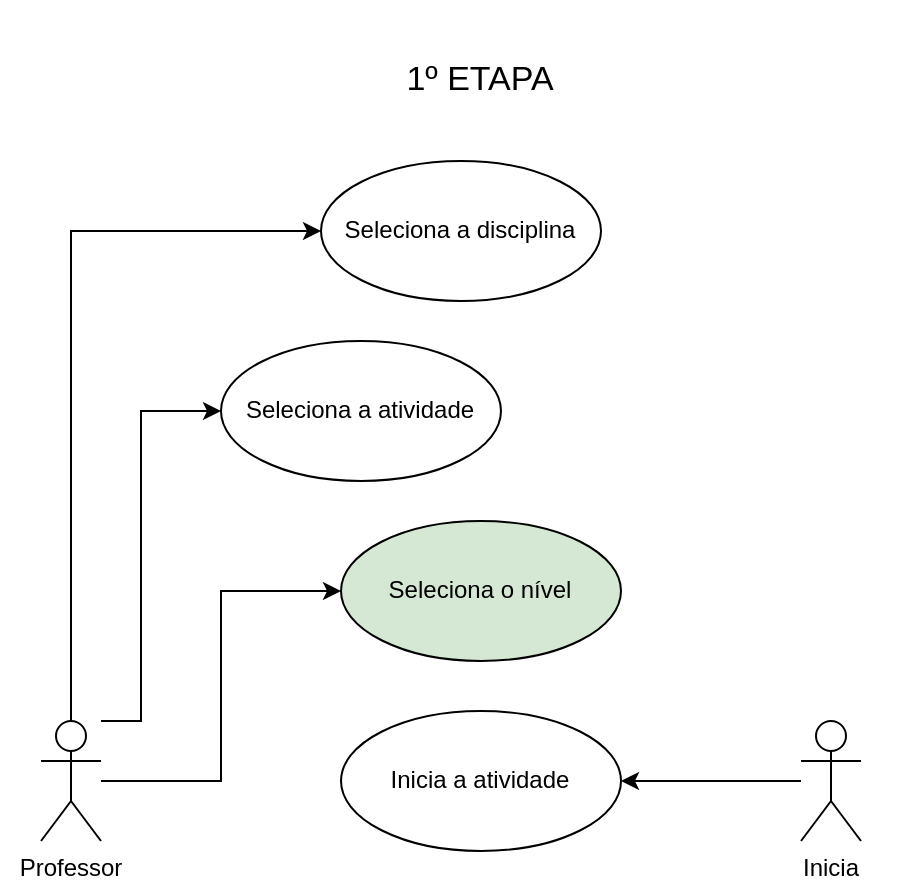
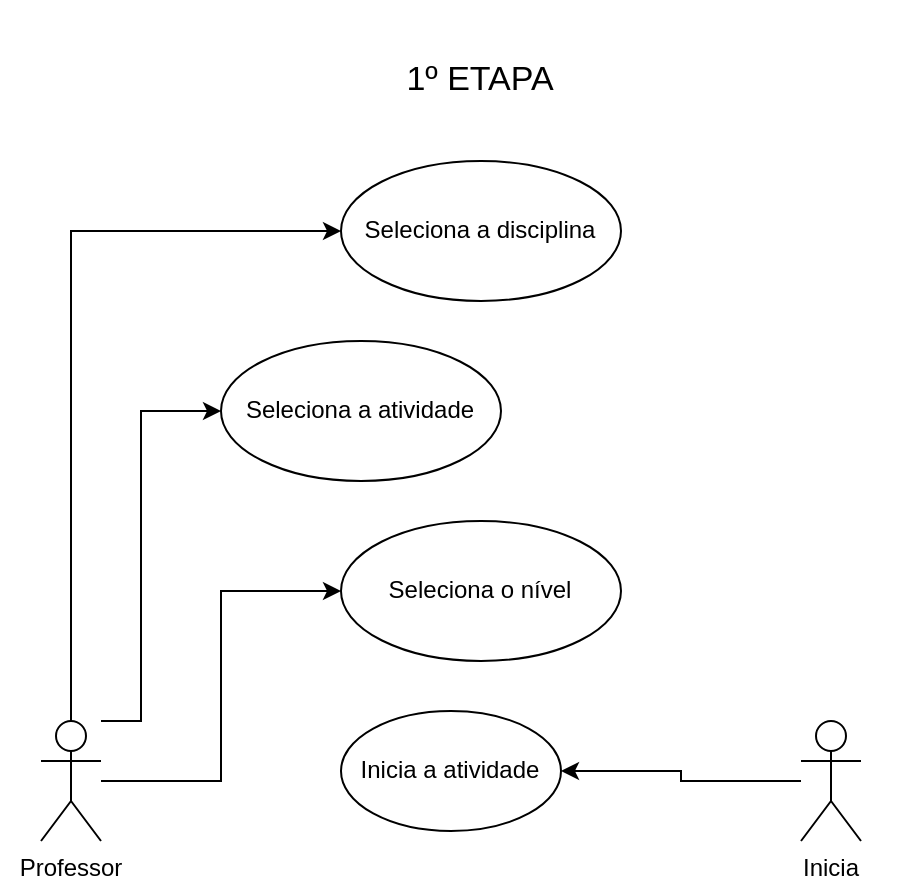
node "Seleciona a disciplina": moved (461, 231) -> (481, 231)
node "Seleciona o nível": fillcolor #d5e8d4 -> #ffffff
node "Inicia a atividade": size 280x140 -> 220x120
